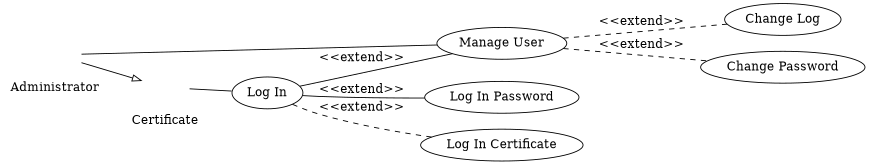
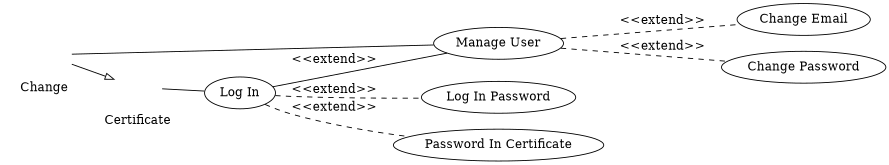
node "Change Log": label "Change Log" -> "Change Email"
cluster "Administrator": label "Administrator" -> "Change"
edge "Log In" -- "Log In Password": style solid -> dashed
node "Log In Certificate": label "Log In Certificate" -> "Password In Certificate"
